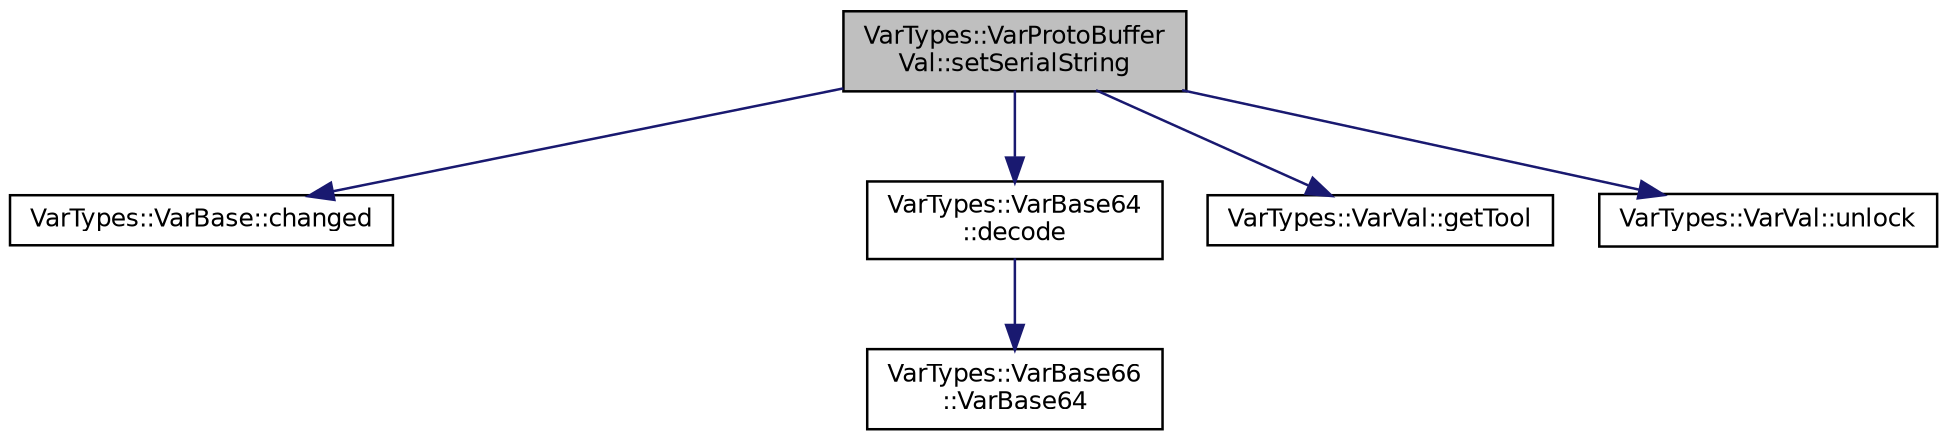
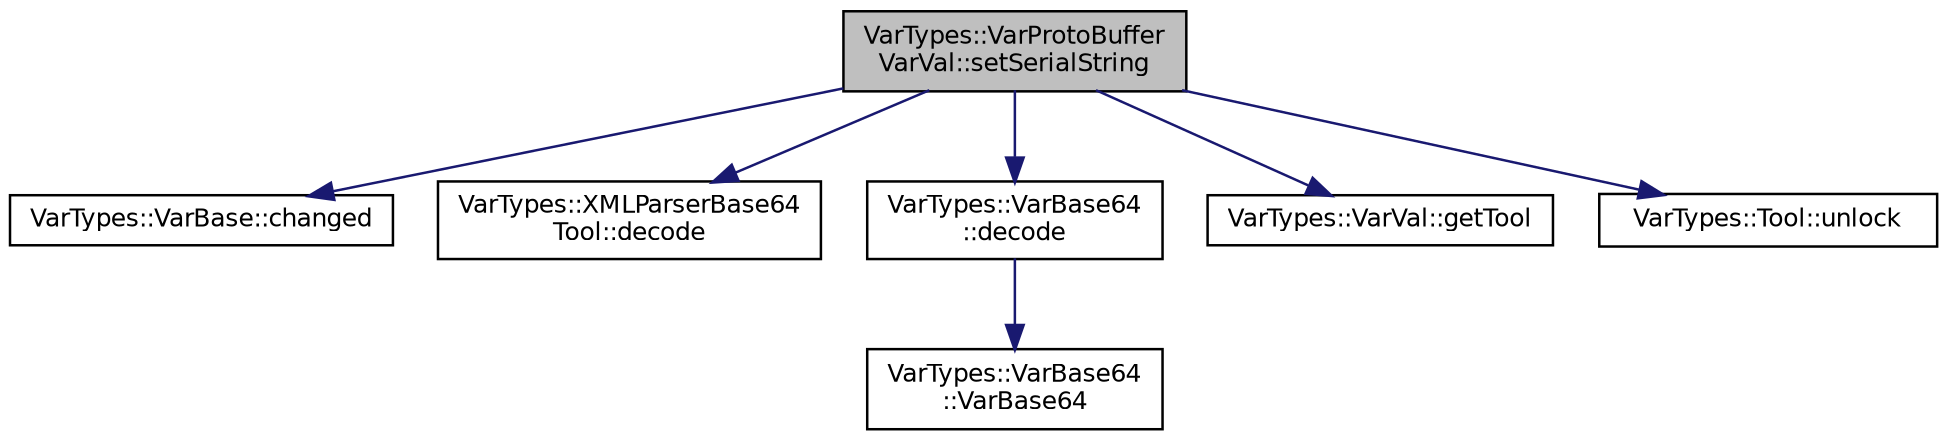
node "VarTypes::VarProtoBuffer Val::setSerialString": label "VarTypes::VarProtoBuffer Val::setSerialString" -> "VarTypes::VarProtoBuffer VarVal::setSerialString"
node "VarTypes::XMLParserBase64 Tool::decode": added
node "VarTypes::VarVal::unlock": label "VarTypes::VarVal::unlock" -> "VarTypes::Tool::unlock"
node "VarTypes::VarBase66 ::VarBase64": label "VarTypes::VarBase66 ::VarBase64" -> "VarTypes::VarBase64 ::VarBase64"
